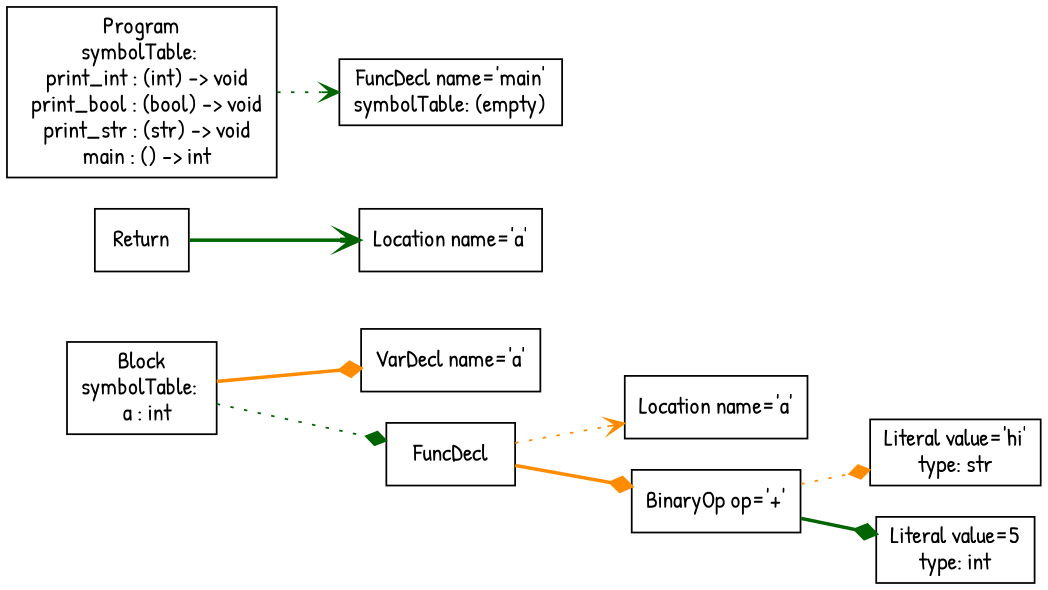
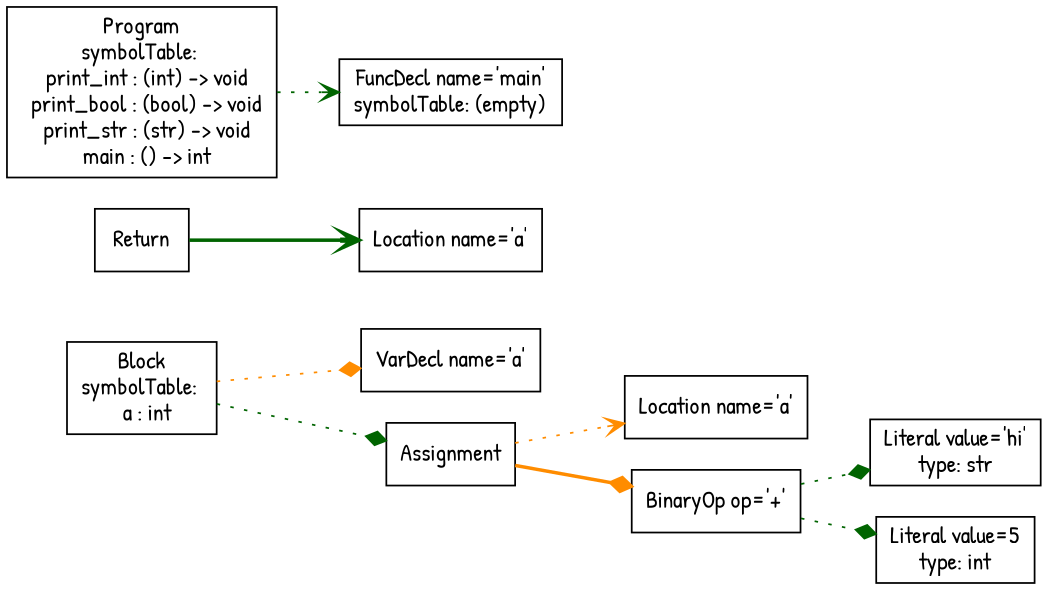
edge "Block symbolTable: a : int" -> "VarDecl name='a'": style bold -> dotted
node "FuncDecl": label "FuncDecl" -> "Assignment"
edge "BinaryOp op='+'" -> "Literal value='hi' type: str": color darkorange -> darkgreen
edge "BinaryOp op='+'" -> "Literal value=5 type: int": style bold -> dotted
